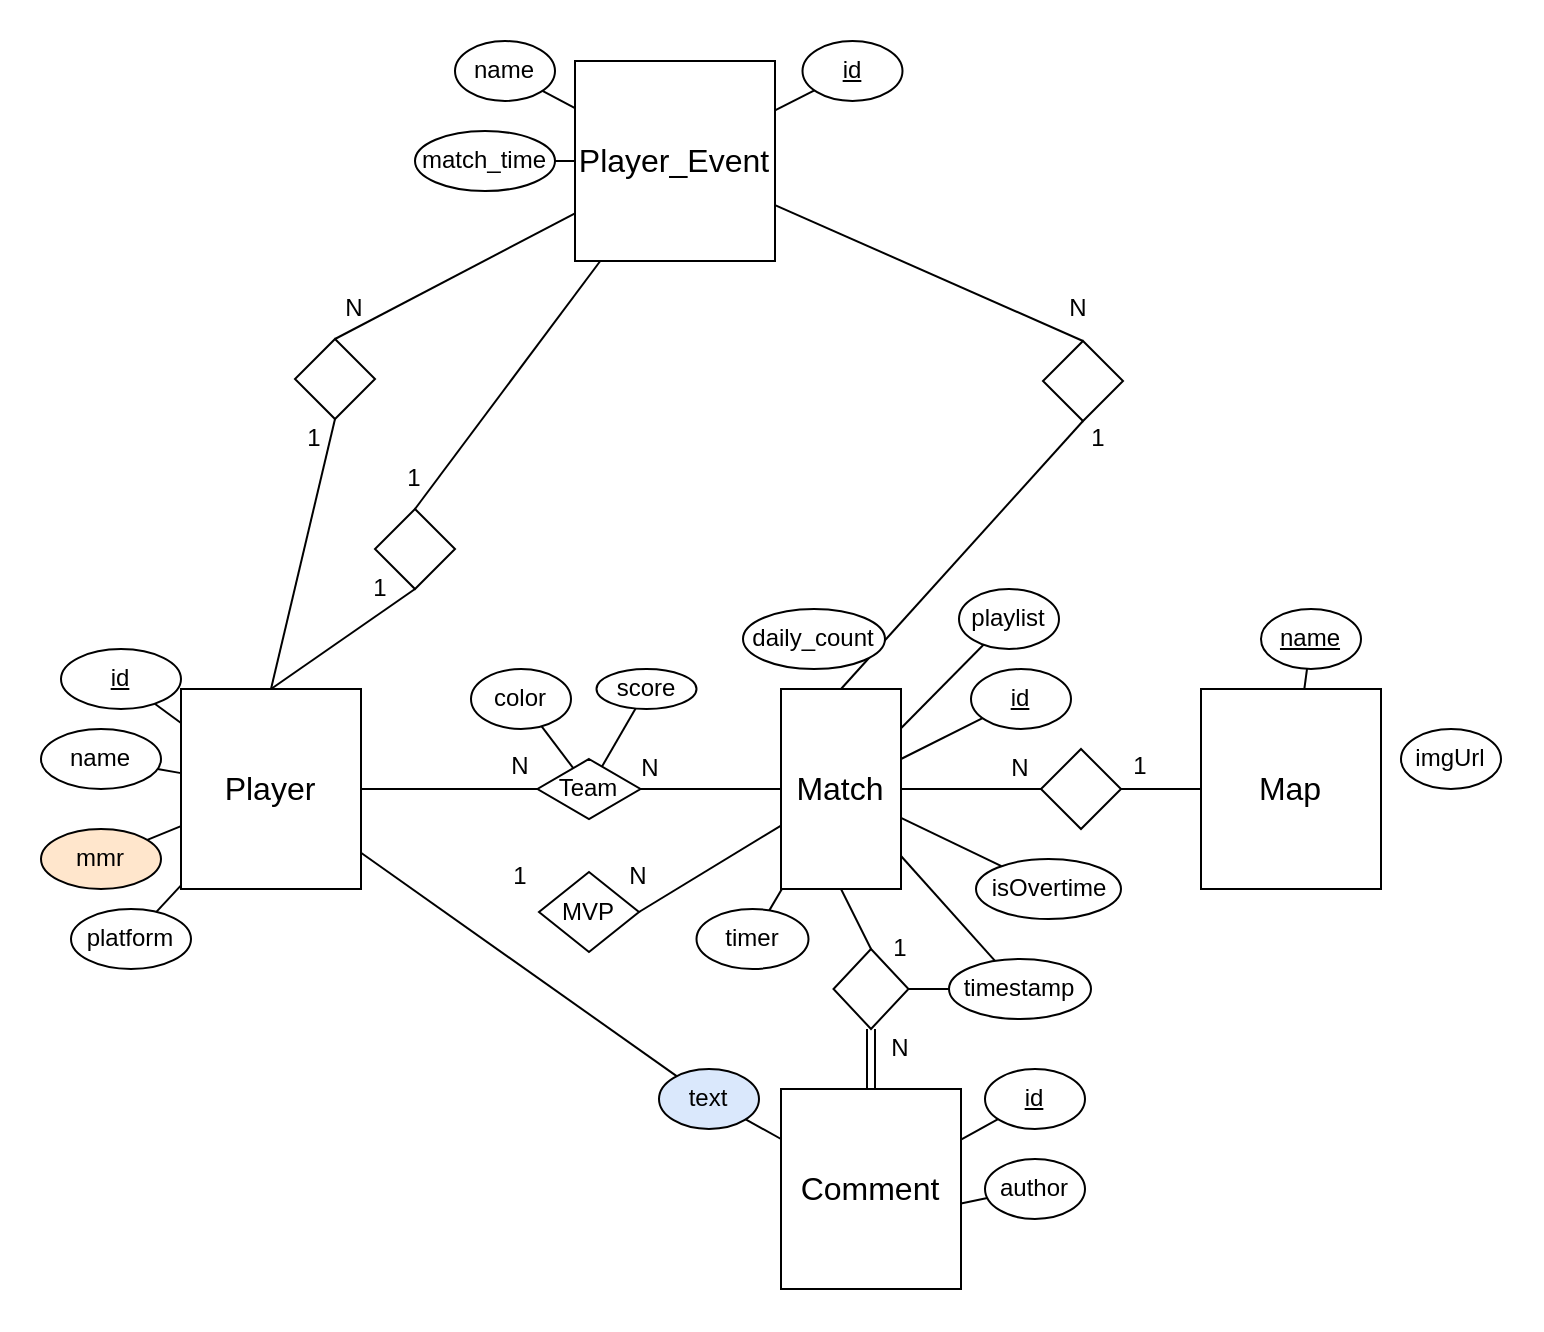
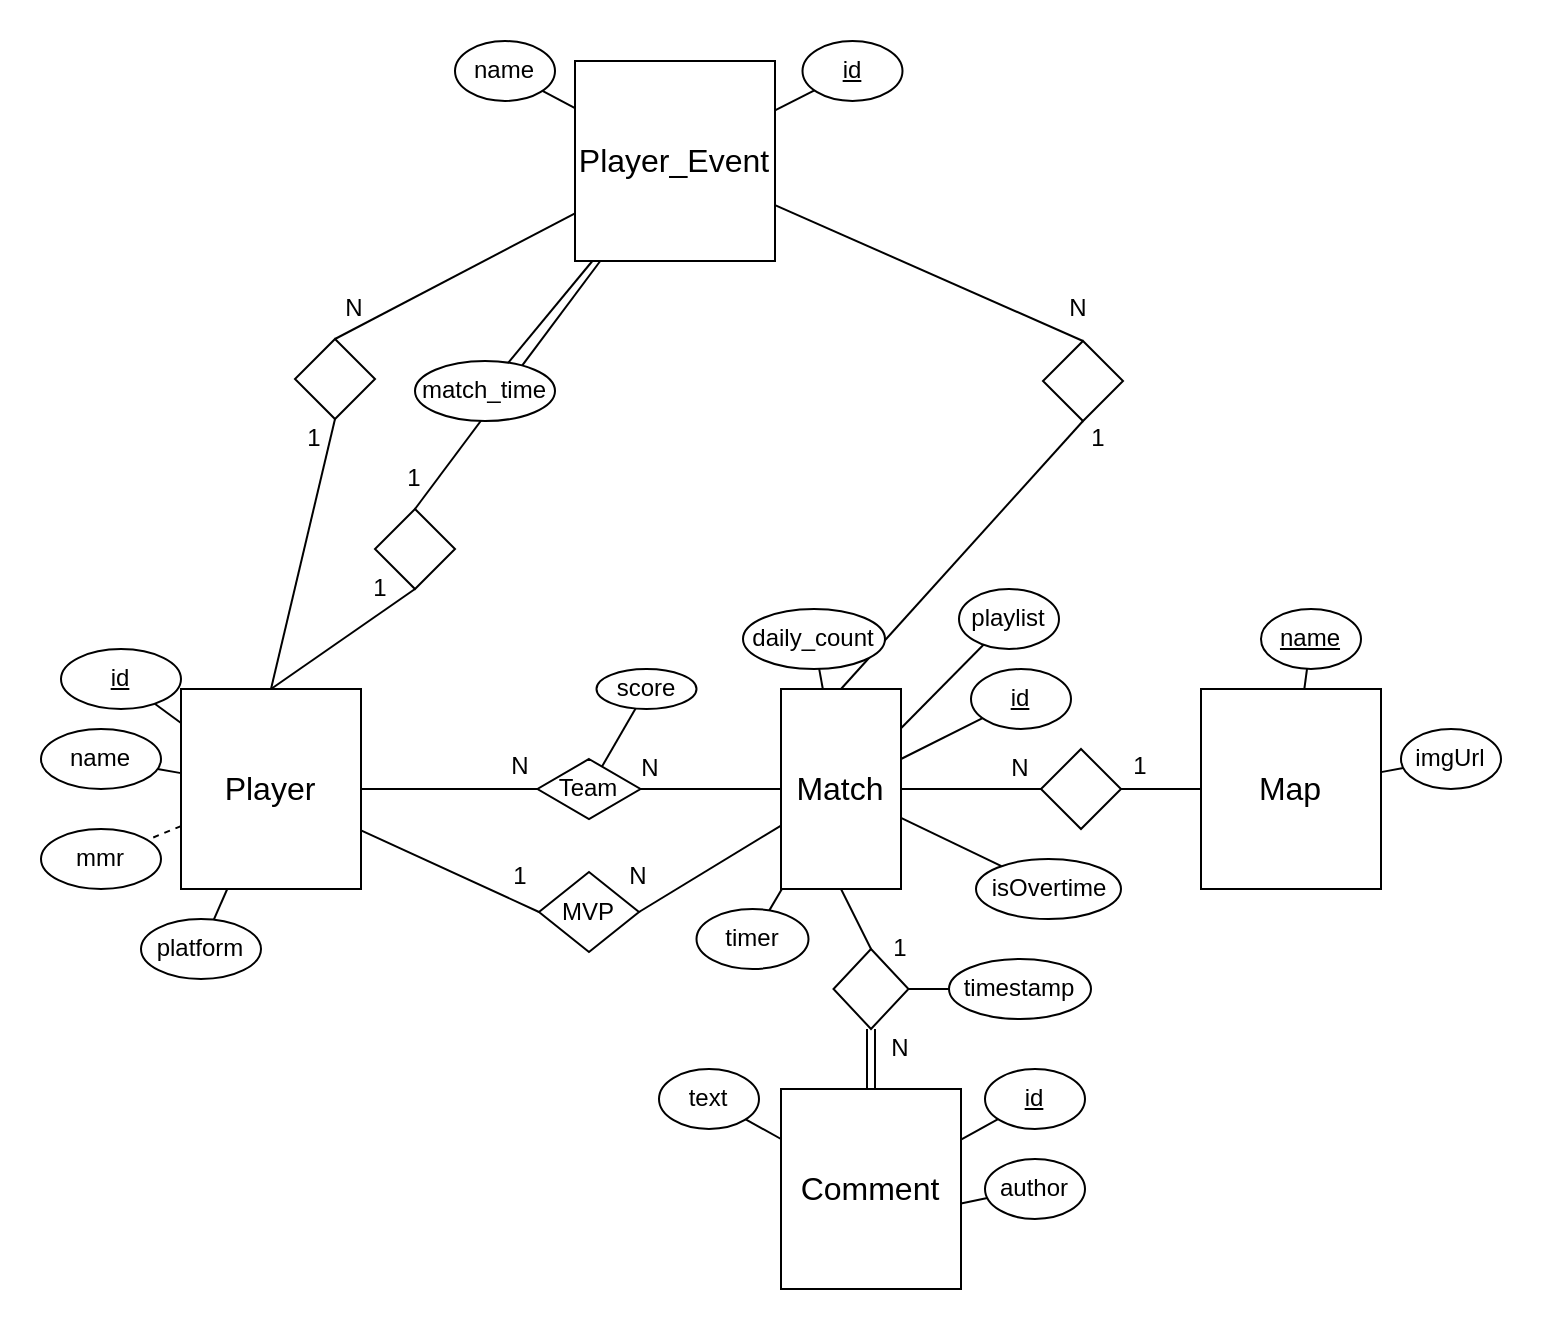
node "match_time": moved (485, 161) -> (485, 391)
node "color": removed
edge "color" -- "Team": removed
edge "imgUrl" -- "Map": added
edge "Player" -- "mmr": style solid -> dashed
node "mmr": fillcolor #ffe6cc -> #ffffff
edge "Match" -- "timestamp": now "Match" -- "daily_count"
node "platform": moved (131, 939) -> (201, 949)
edge "Player" -- "text": now "Player" -- "MVP"
node "text": fillcolor #dae8fc -> #ffffff
